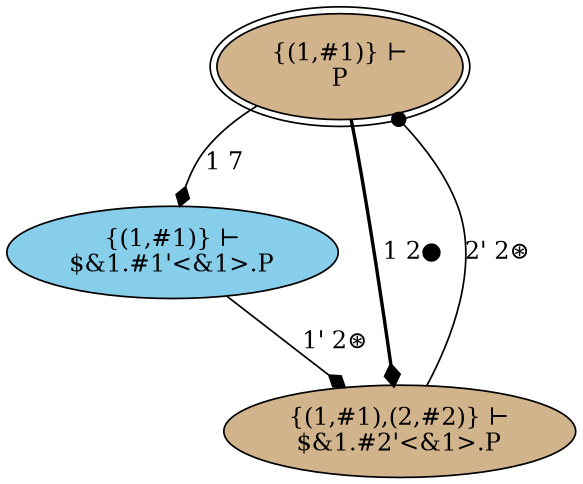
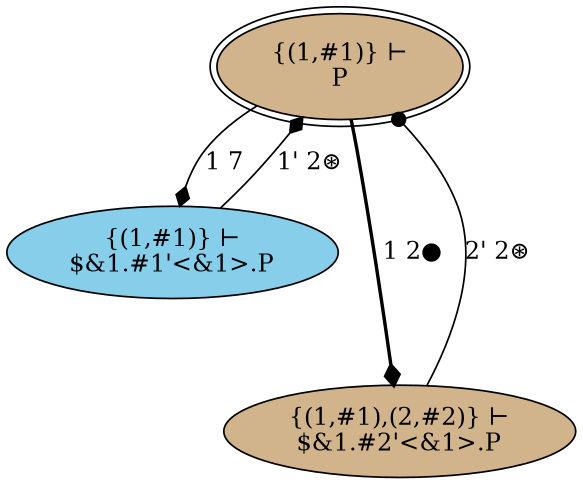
edge "{(1,#1)} ⊢ $&1.#1'<&1>.P" -> "{(1,#1),(2,#2)} ⊢ $&1.#2'<&1>.P": now "{(1,#1)} ⊢ $&1.#1'<&1>.P" -> "{(1,#1)} ⊢ P"
